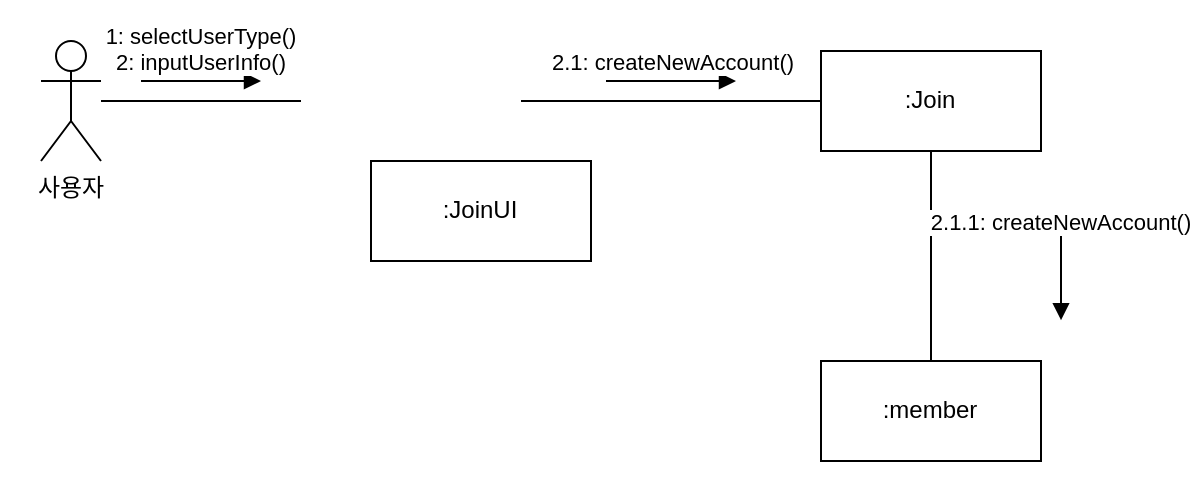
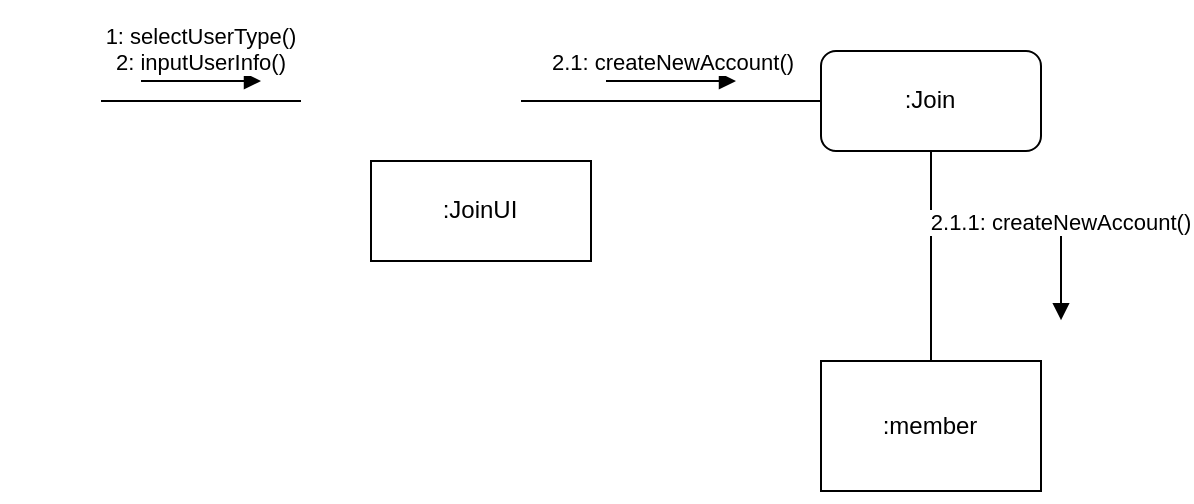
node "사용자": removed
node ":Join": shape rectangle -> rounded rectangle
node ":member": size 220x100 -> 220x130
